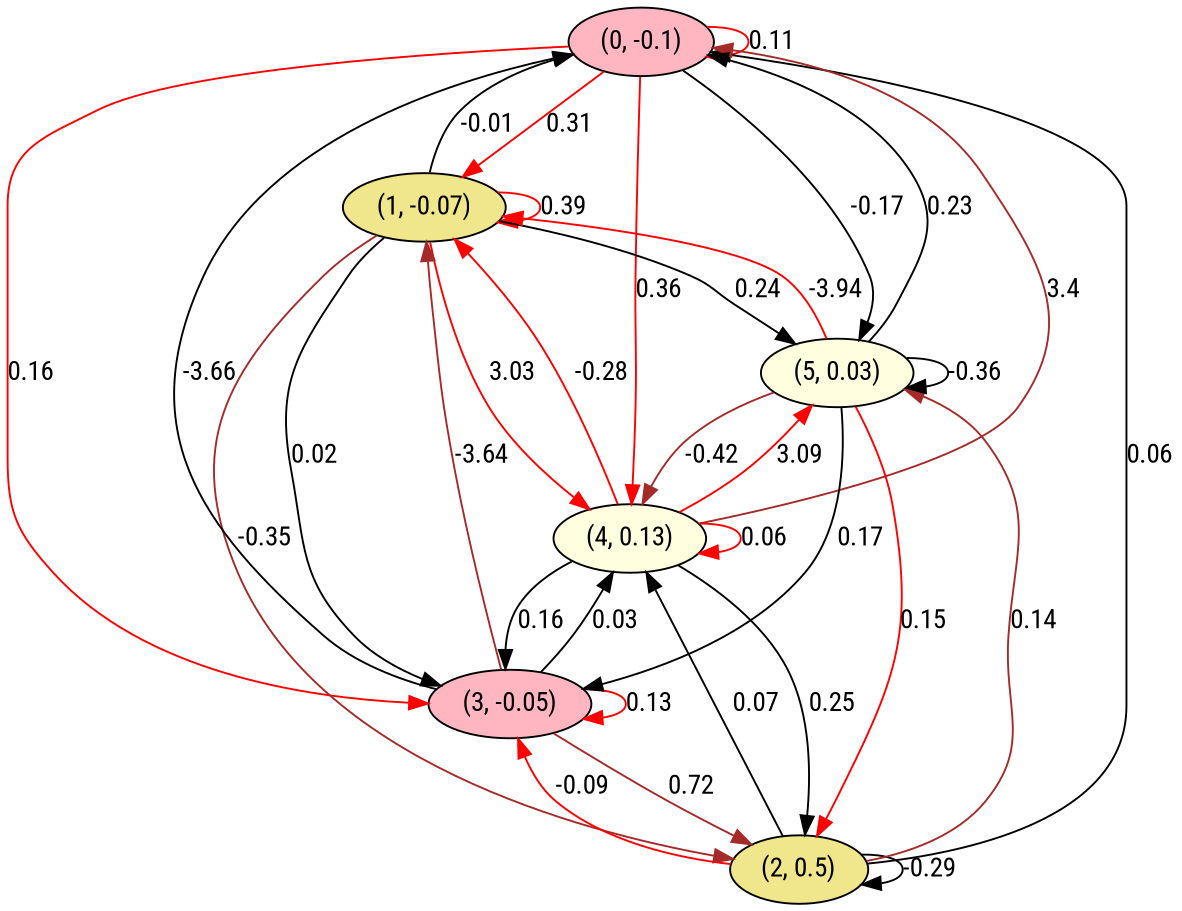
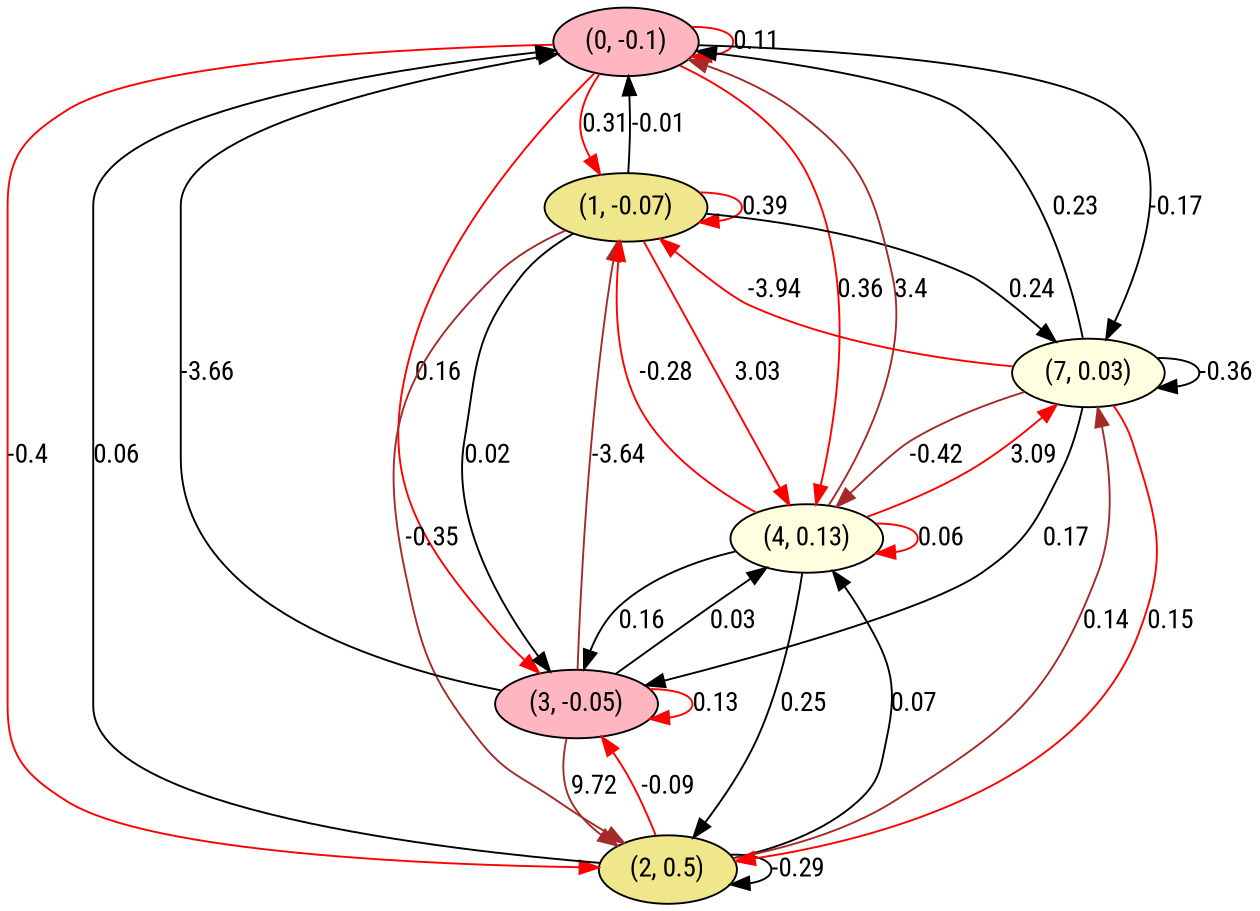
node "(5, 0.03)": label "(5, 0.03)" -> "(7, 0.03)"
edge "(0, -0.1)" -> "(2, 0.5)": added, label "-0.4"
edge "(3, -0.05)" -> "(2, 0.5)": label "0.72" -> "9.72"
